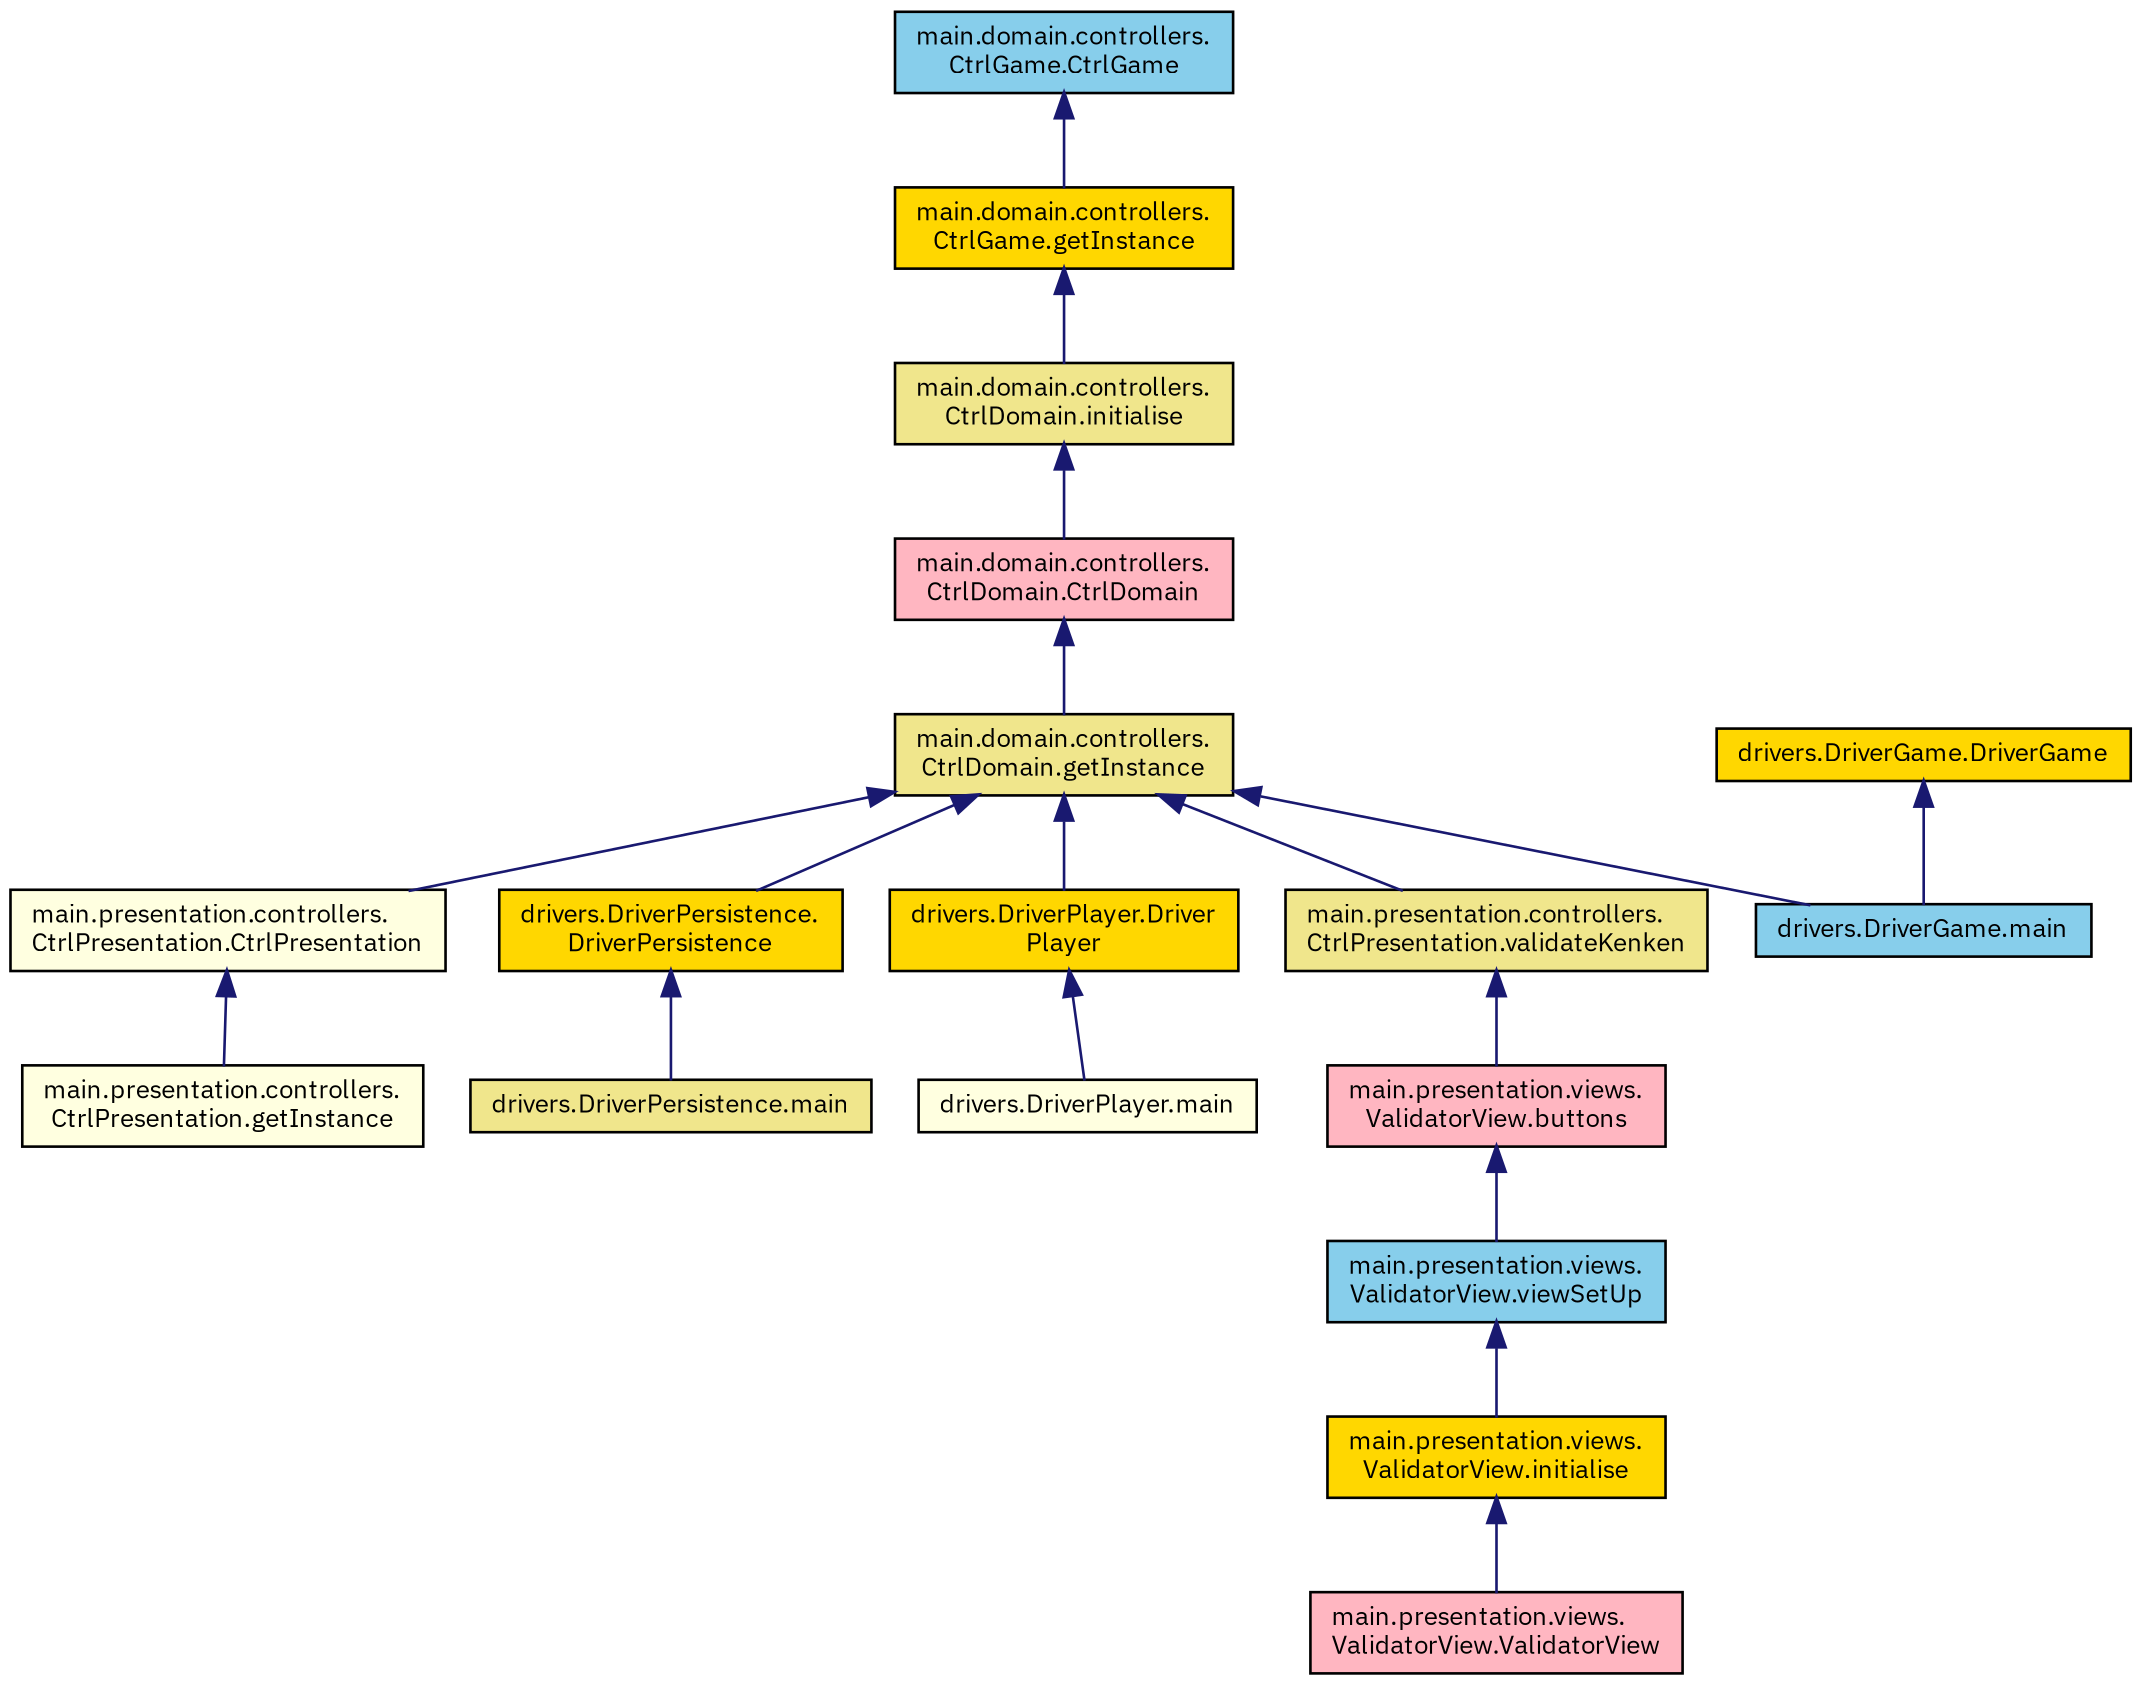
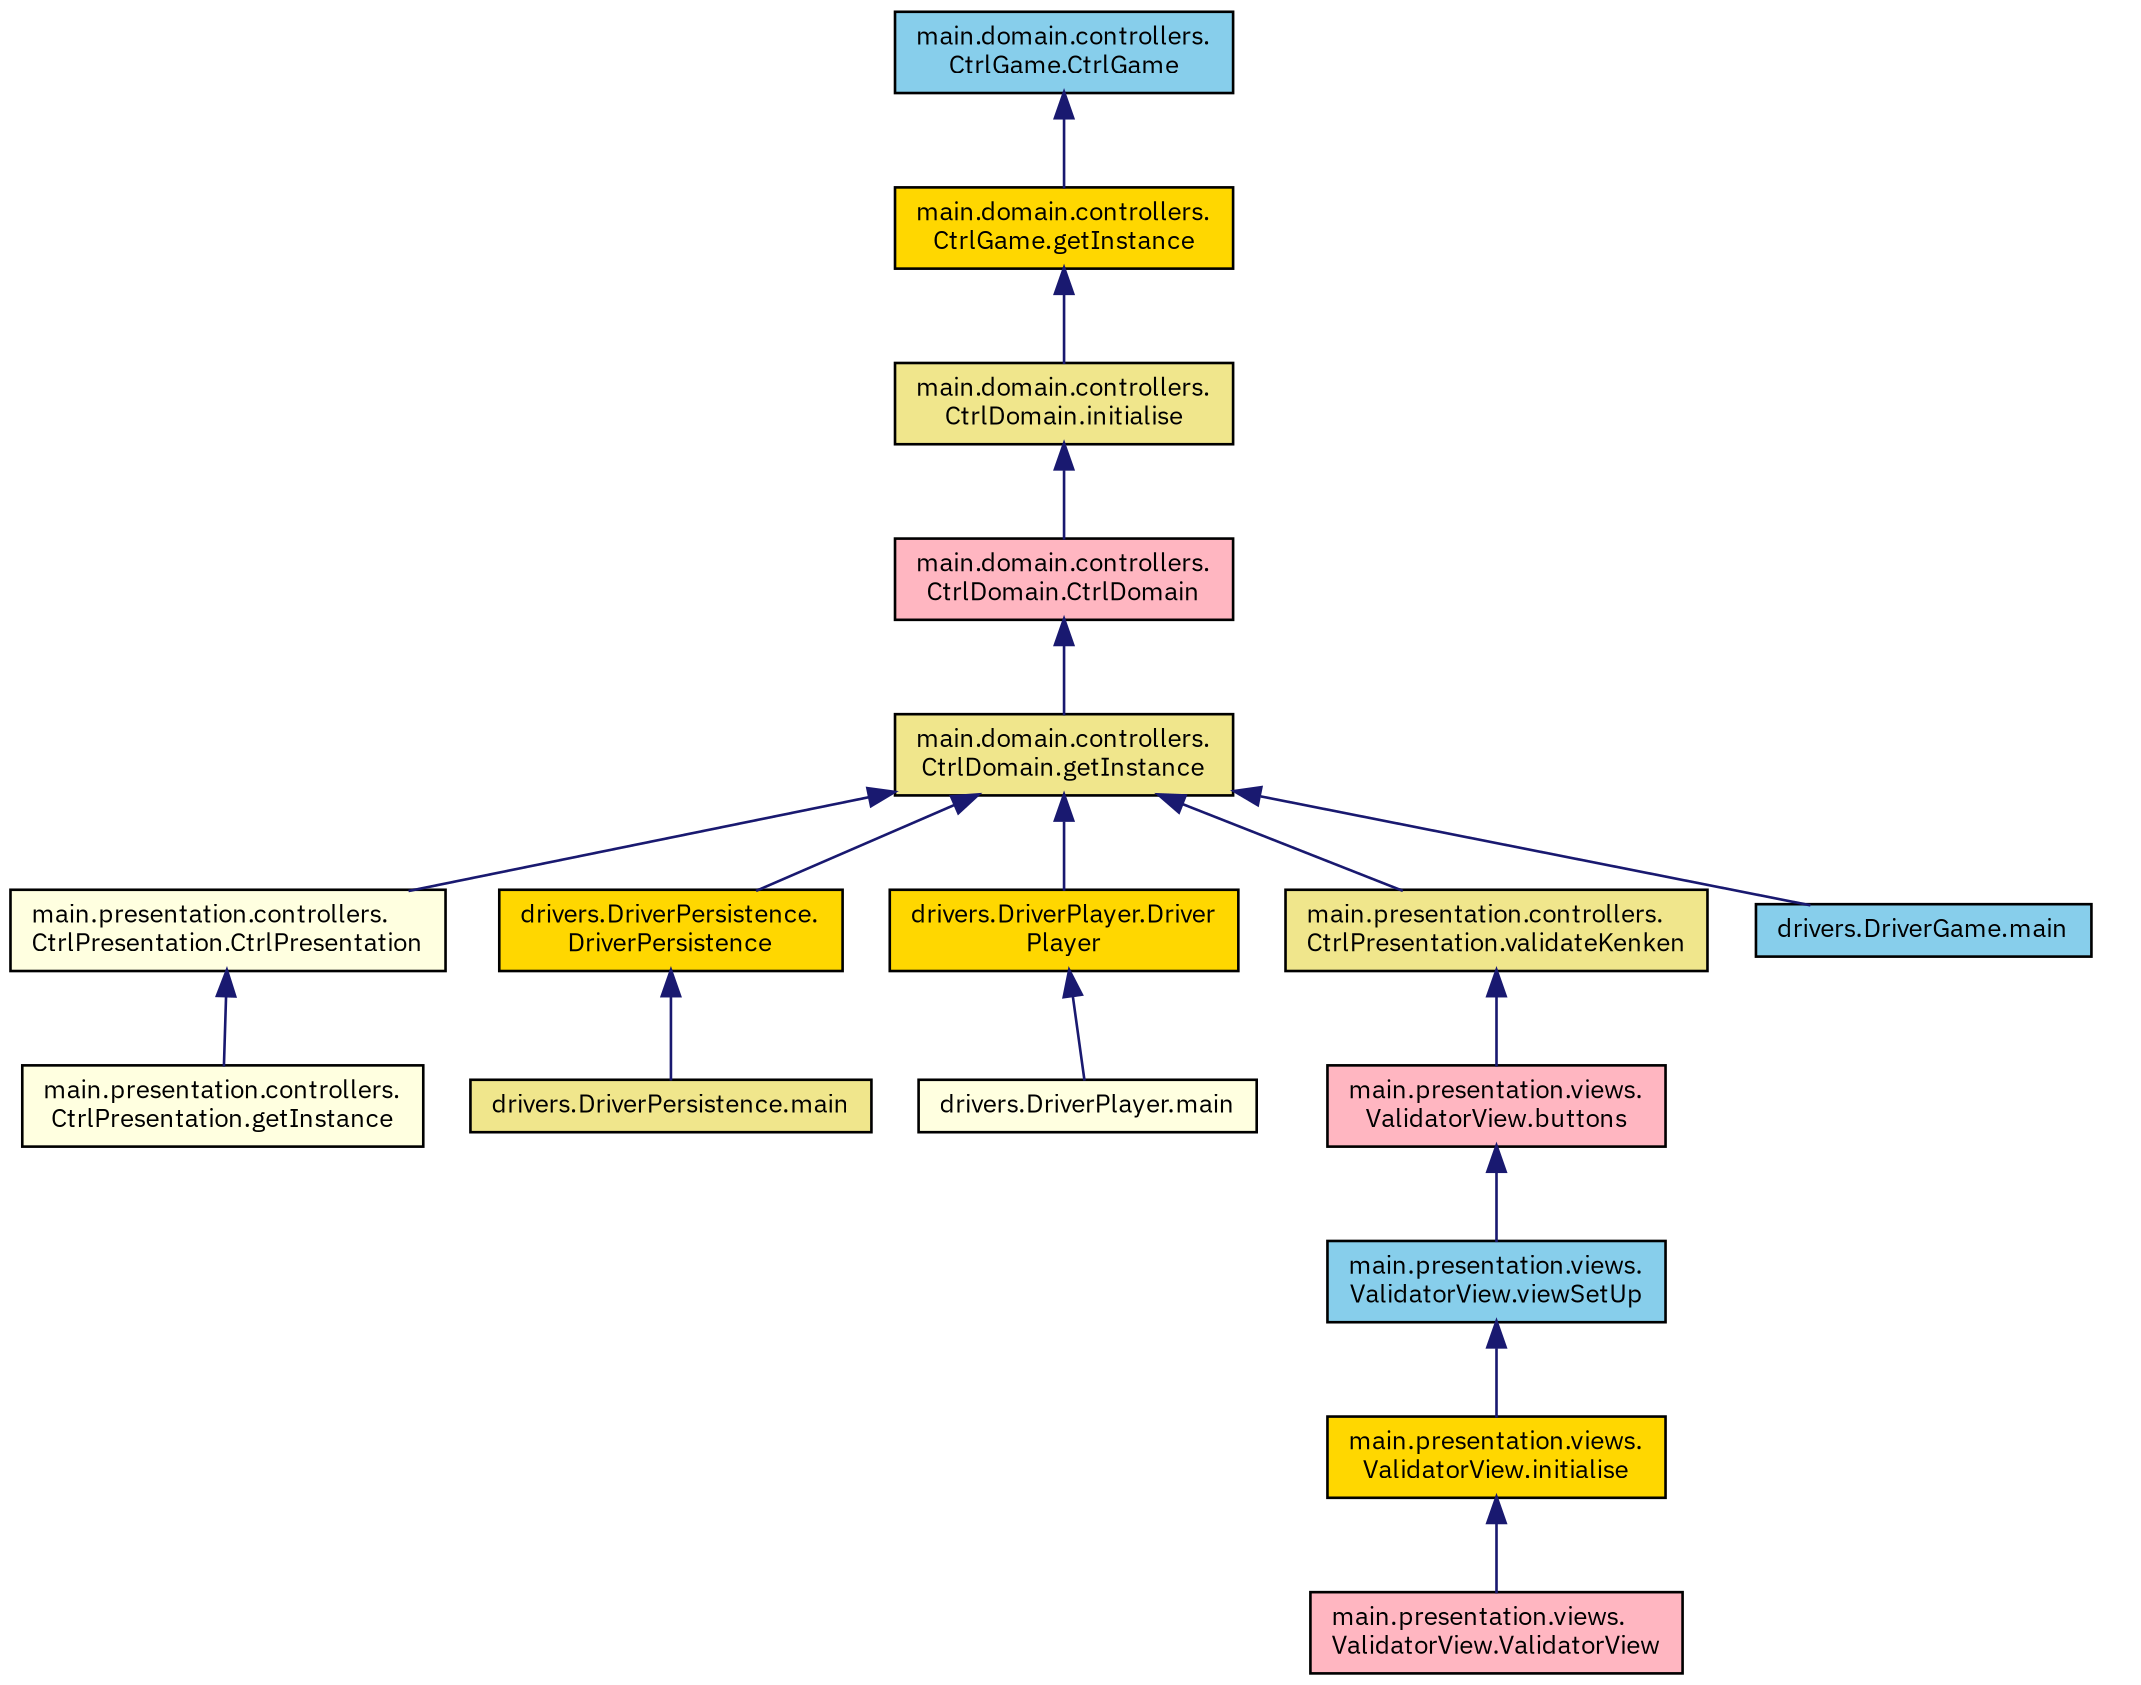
node "drivers.DriverGame.DriverGame": removed
